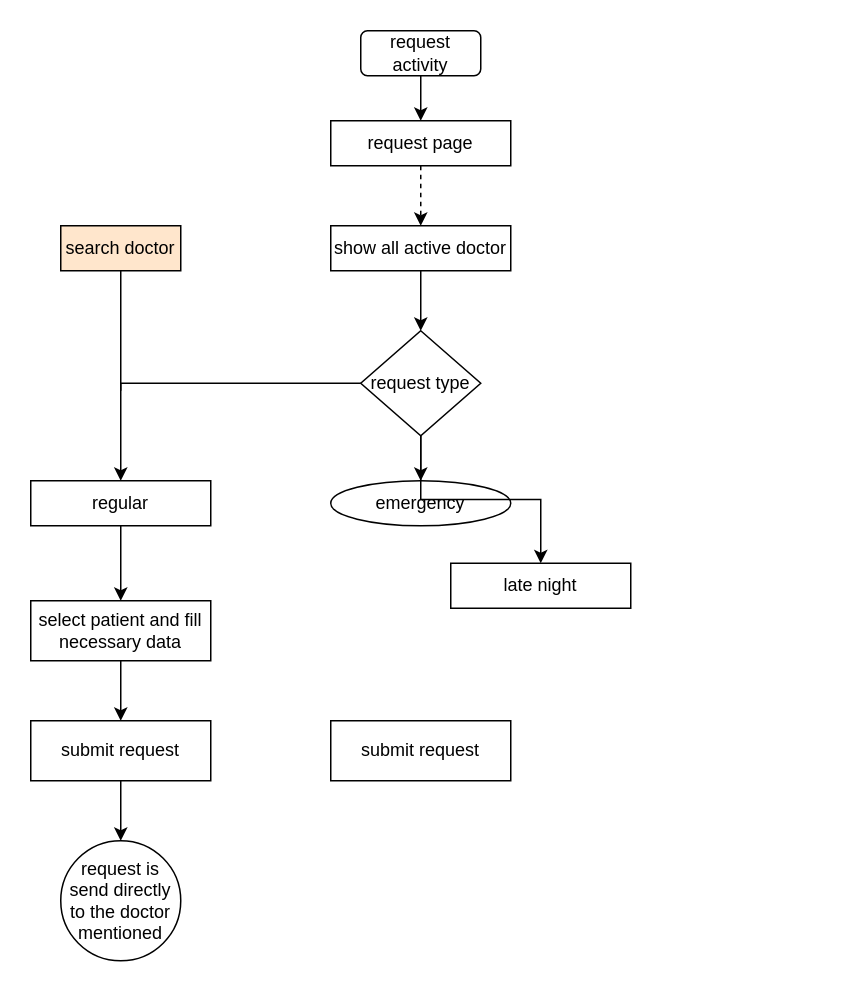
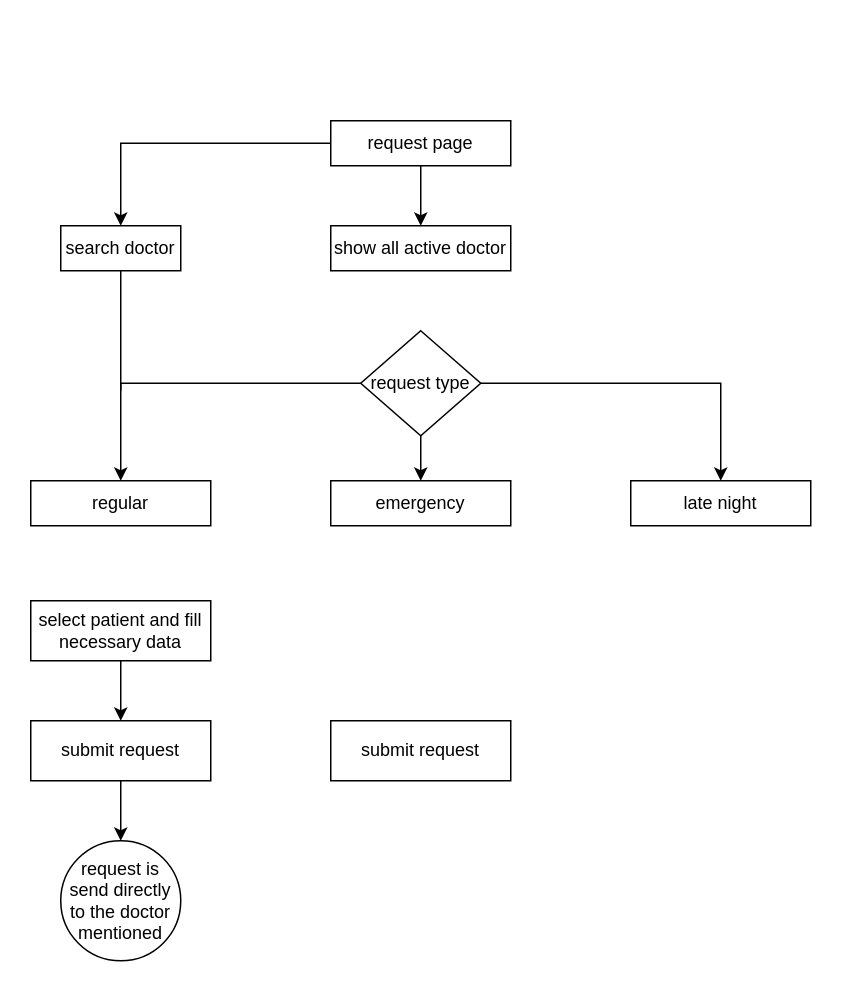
node "request activity": removed
edge "request activity" -> "request page": removed
edge "request page" -> "search doctor": added
edge "request page" -> "show all active doctor": style dashed -> solid
node "search doctor": fillcolor #ffe6cc -> #ffffff
edge "show all active doctor" -> "request type": removed
node "emergency": shape ellipse -> rectangle
edge "regular" -> "select patient and fill necessary data": removed
node "late night": moved (541, 586) -> (721, 503)
